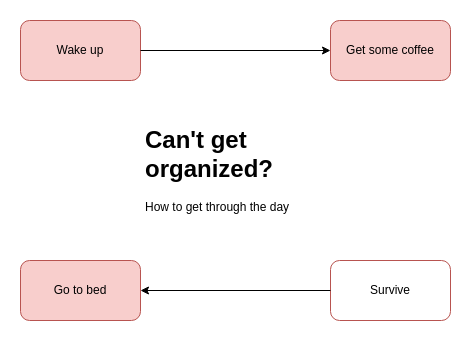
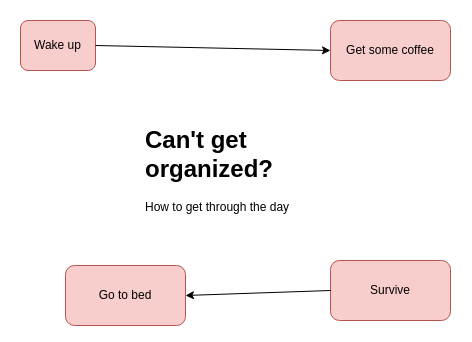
node "Wake up": size 120x60 -> 75x50
node "Go to bed": moved (81, 291) -> (126, 296)
node "Survive": fillcolor #ffffff -> #f8cecc
